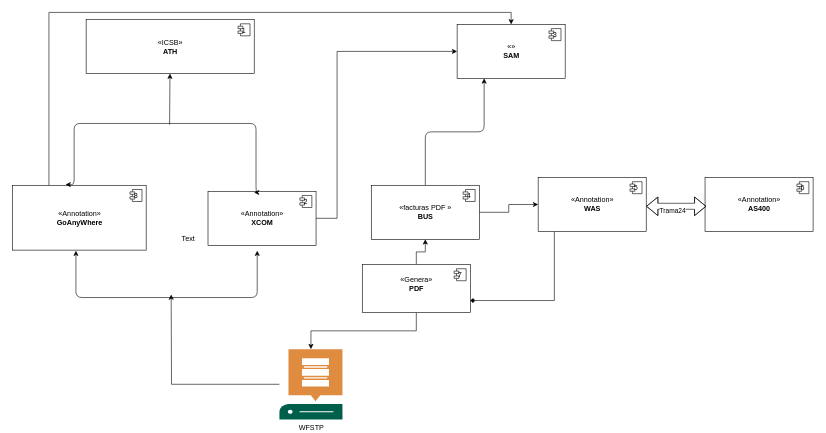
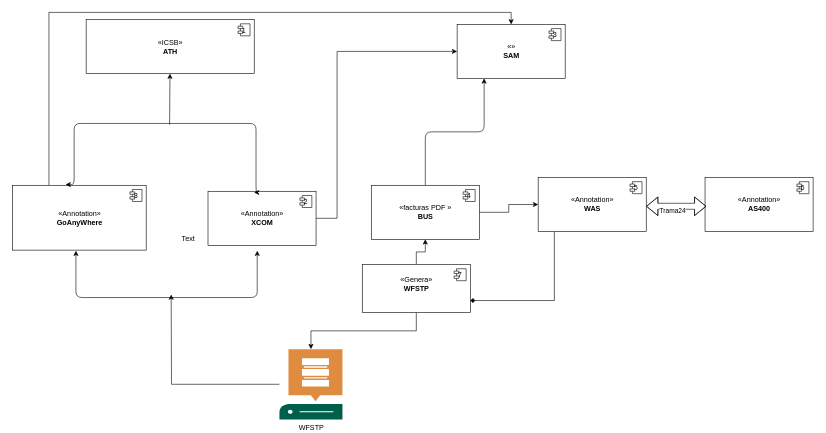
node "«Genera» PDF": label "«Genera» PDF" -> "«Genera» WFSTP"
